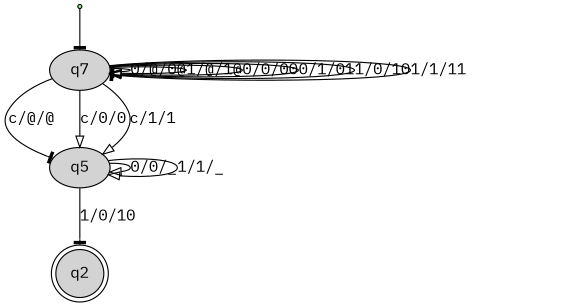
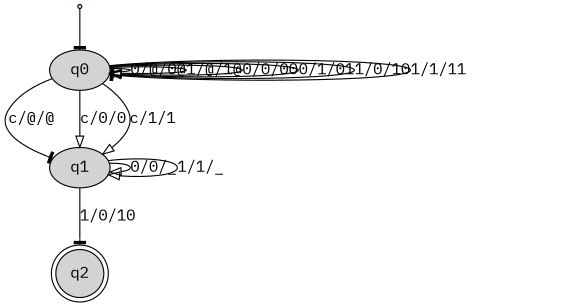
node "q7": label "q7" -> "q0"
node "q5": label "q5" -> "q1"
